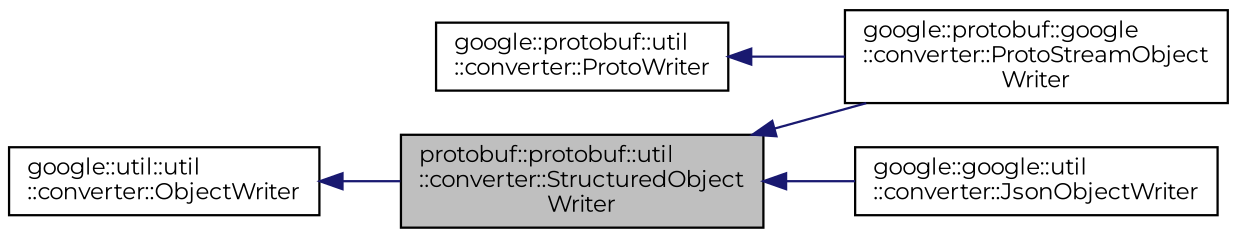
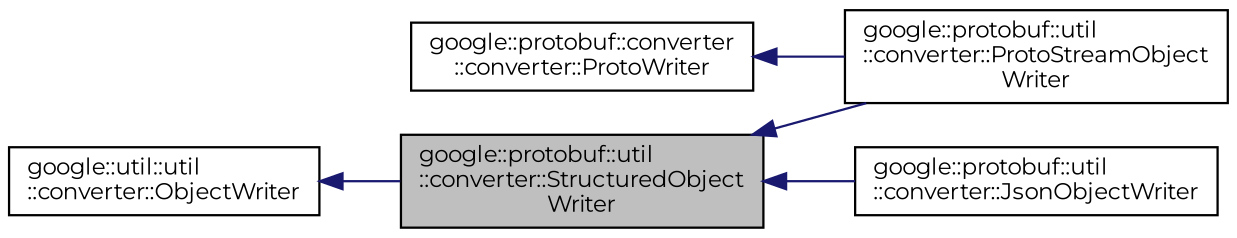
node "google::protobuf::util ::converter::ProtoWriter": label "google::protobuf::util ::converter::ProtoWriter" -> "google::protobuf::converter ::converter::ProtoWriter"
node "google::protobuf::google ::converter::ProtoStreamObject Writer": label "google::protobuf::google ::converter::ProtoStreamObject Writer" -> "google::protobuf::util ::converter::ProtoStreamObject Writer"
node "protobuf::protobuf::util ::converter::StructuredObject Writer": label "protobuf::protobuf::util ::converter::StructuredObject Writer" -> "google::protobuf::util ::converter::StructuredObject Writer"
node "google::google::util ::converter::JsonObjectWriter": label "google::google::util ::converter::JsonObjectWriter" -> "google::protobuf::util ::converter::JsonObjectWriter"
